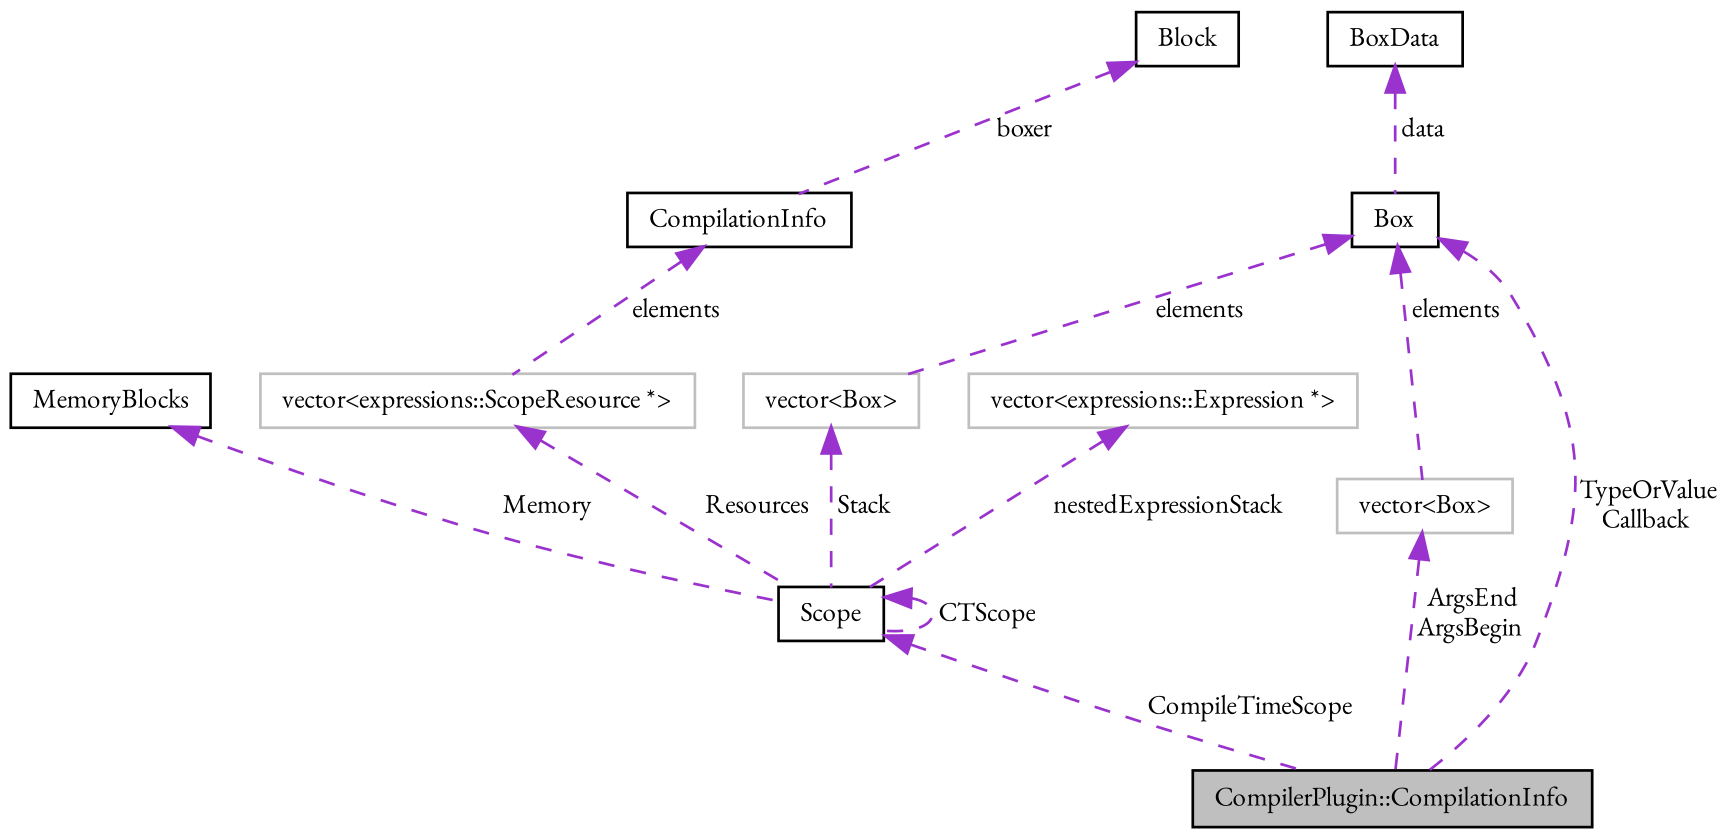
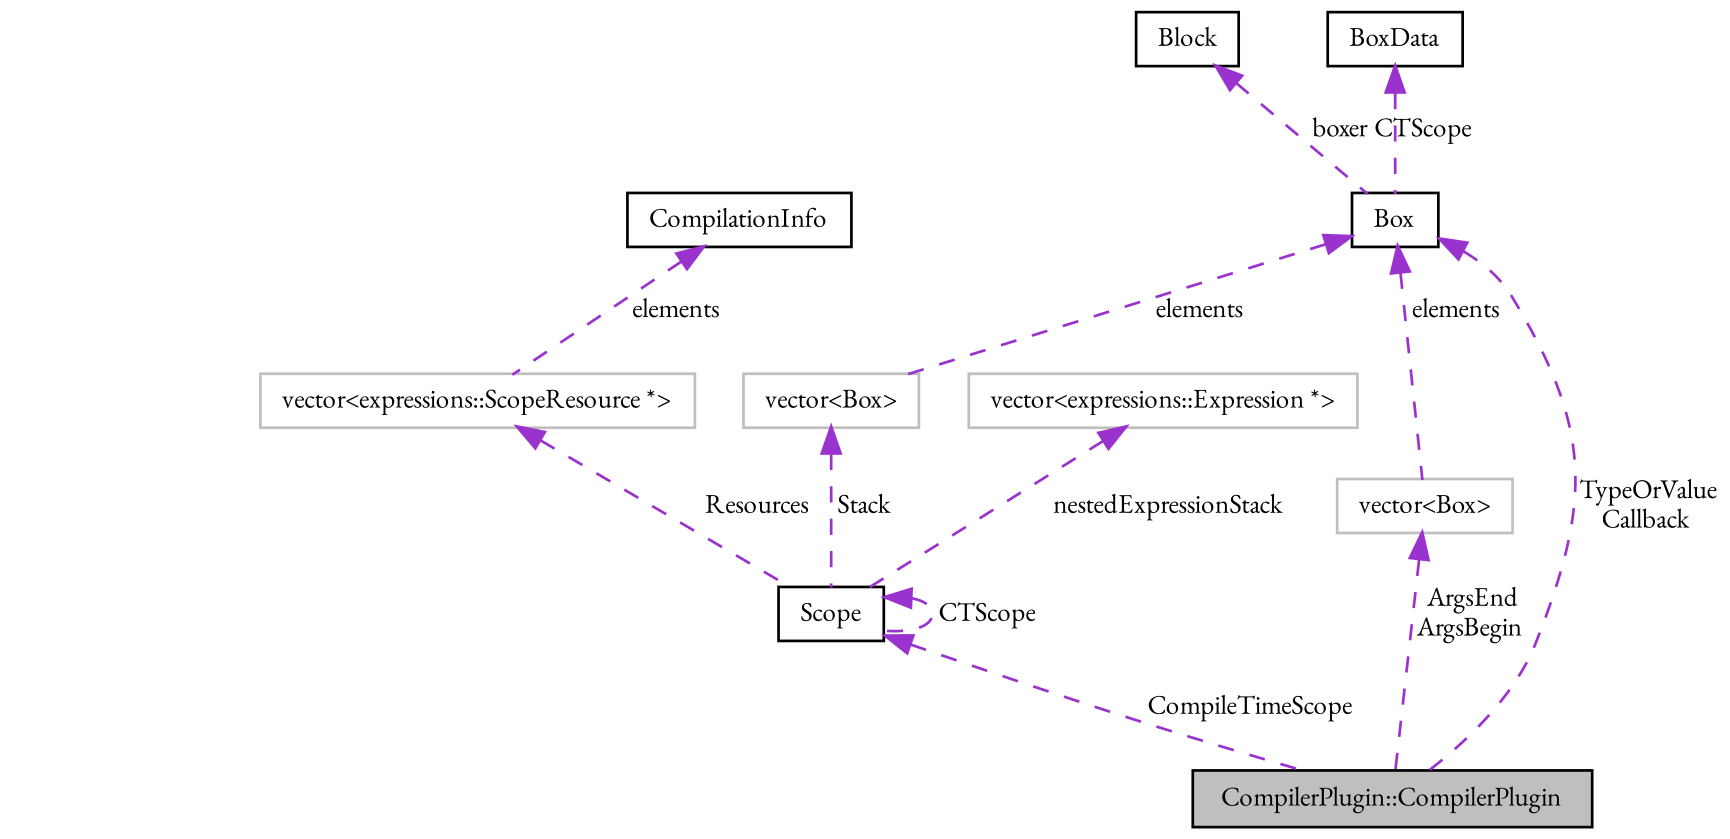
edge "Box" -> "BoxData": label " data" -> " CTScope"
edge "CompilationInfo" -> "Block": now "Box" -> "Block"
node "MemoryBlocks": removed
node "CompilerPlugin::CompilationInfo": label "CompilerPlugin::CompilationInfo" -> "CompilerPlugin::CompilerPlugin"
